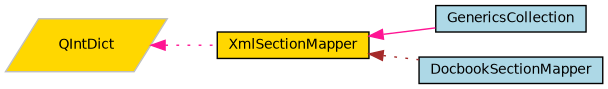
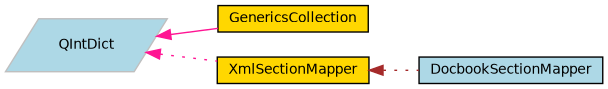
node "GenericsCollection": fillcolor lightblue -> gold
edge "GenericsCollection" -> "XmlSectionMapper": now "GenericsCollection" -> "QIntDict"
node "QIntDict": fillcolor gold -> lightblue
